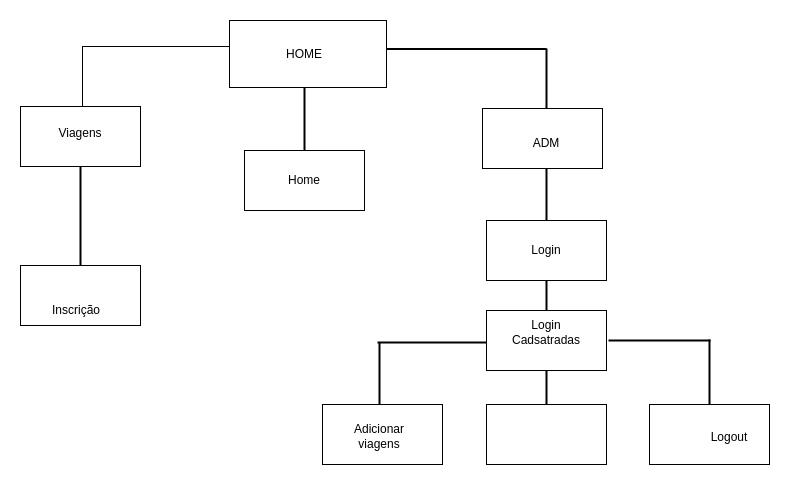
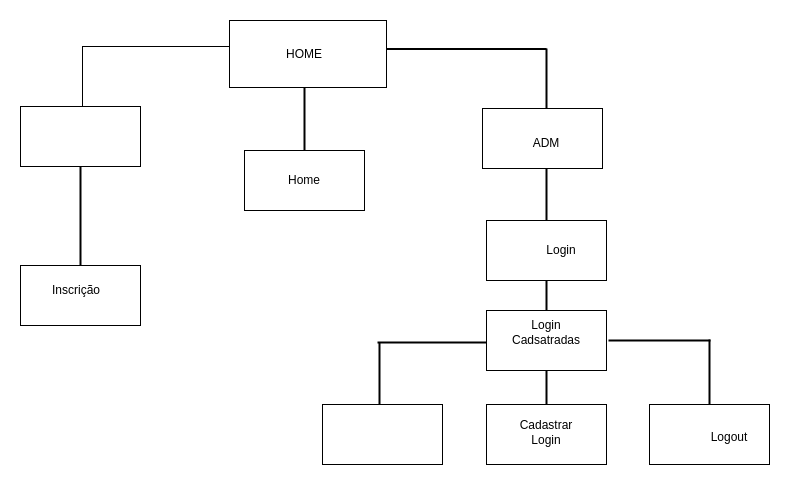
node "Viagens": removed
node "Login": moved (547, 251) -> (562, 251)
node "Inscrição": moved (77, 311) -> (77, 291)
node "Cadastrar Login": added
node "Adicionar viagens": removed
